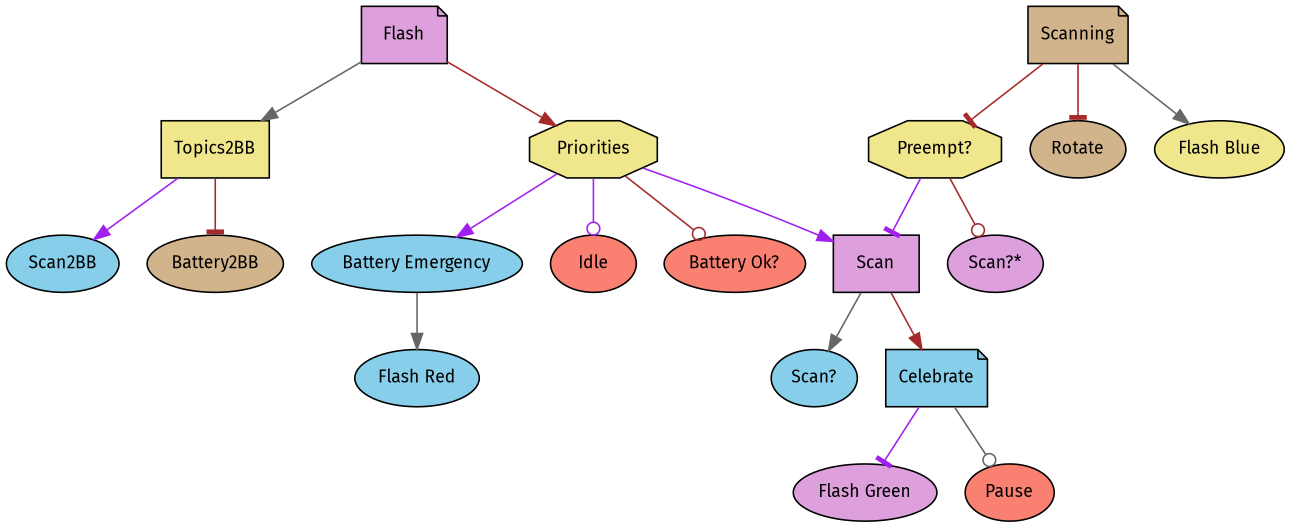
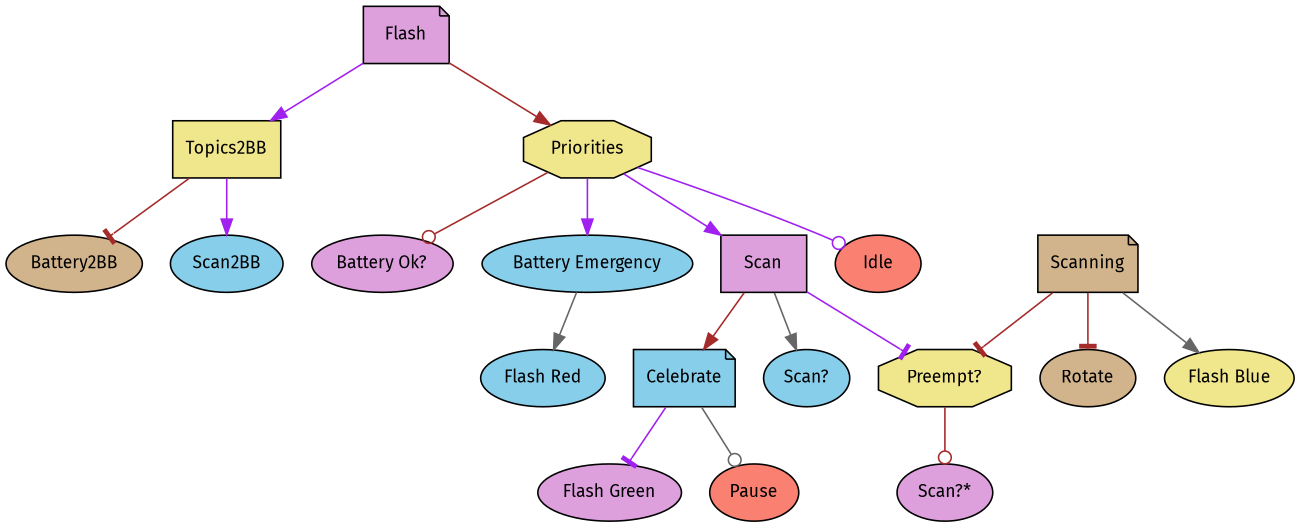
edge "Flash" -> "Topics2BB": color gray40 -> purple
edge "Preempt?" -> "Scan": reversed
node "Battery Ok?": fillcolor salmon -> plum
